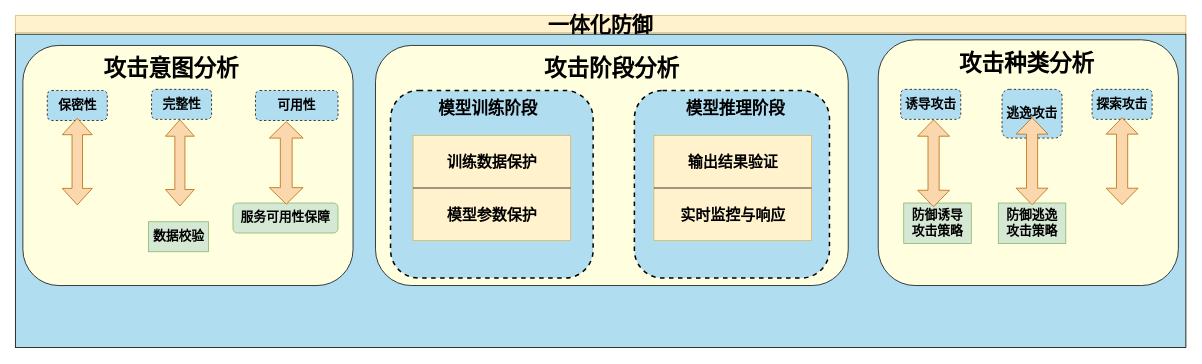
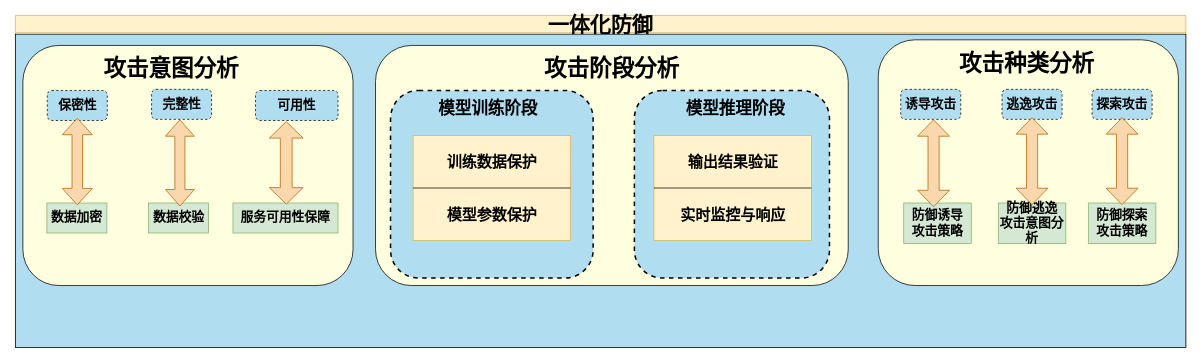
node "逃逸攻击": size 60x49 -> 60x30
node "数据加密": added
node "服务可用性保障": shape rounded rectangle -> rectangle
node "防御逃逸 攻击策略": label "防御逃逸 攻击策略" -> "防御逃逸 攻击意图分析"
node "防御探索 攻击策略": added
node "数据校验": moved (179, 237) -> (179, 218)
